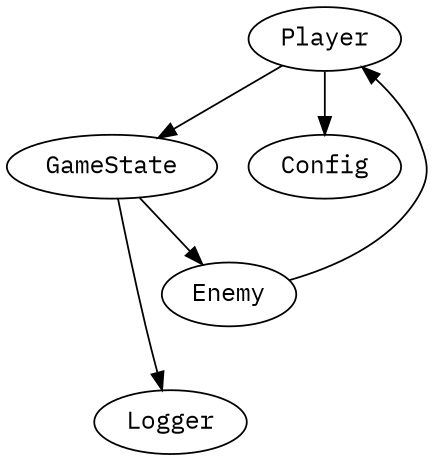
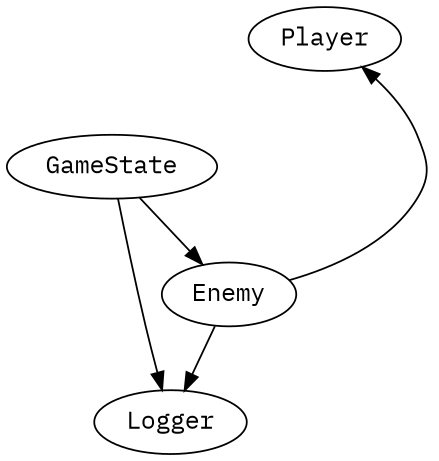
edge "Player" -> "GameState": removed
node "Config": removed
edge "Enemy" -> "Logger": added
